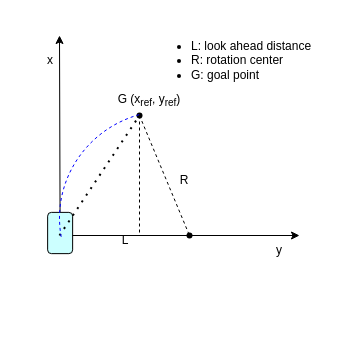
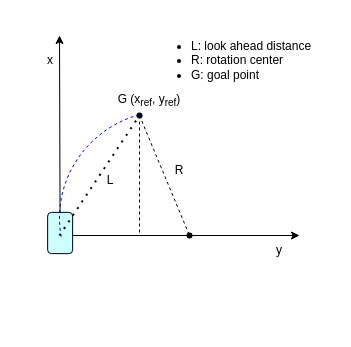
node "R": moved (185, 181) -> (180, 171)
node "L": moved (126, 241) -> (111, 181)
